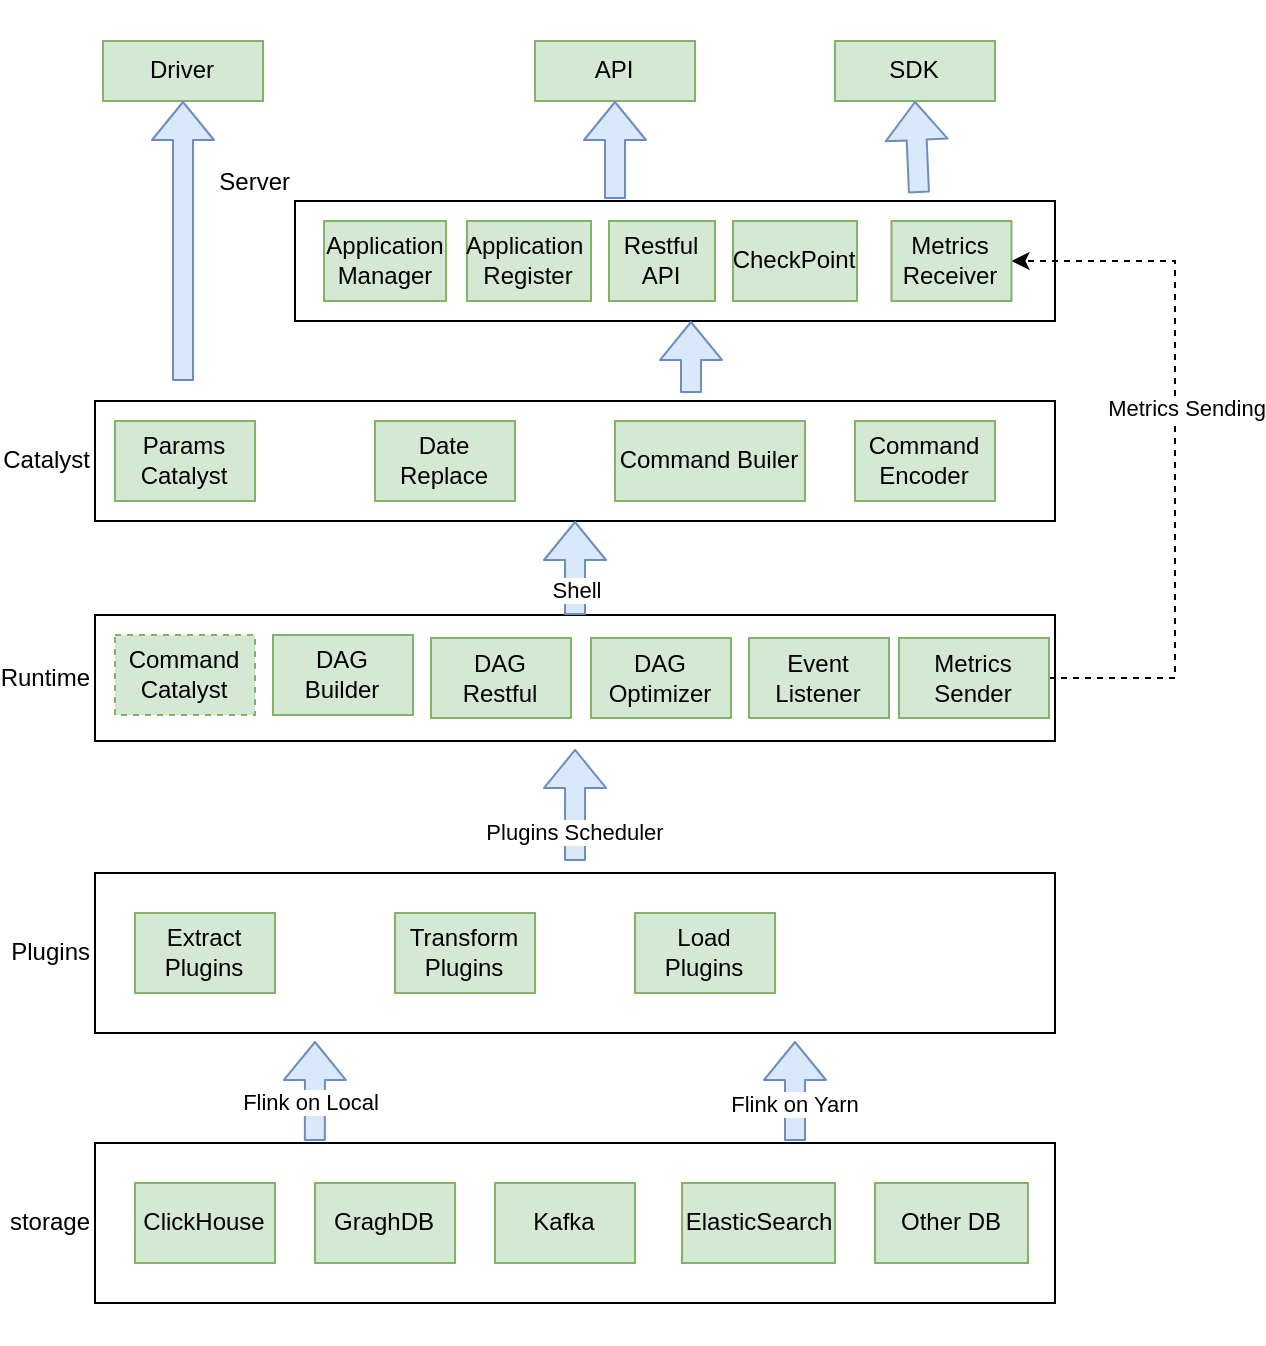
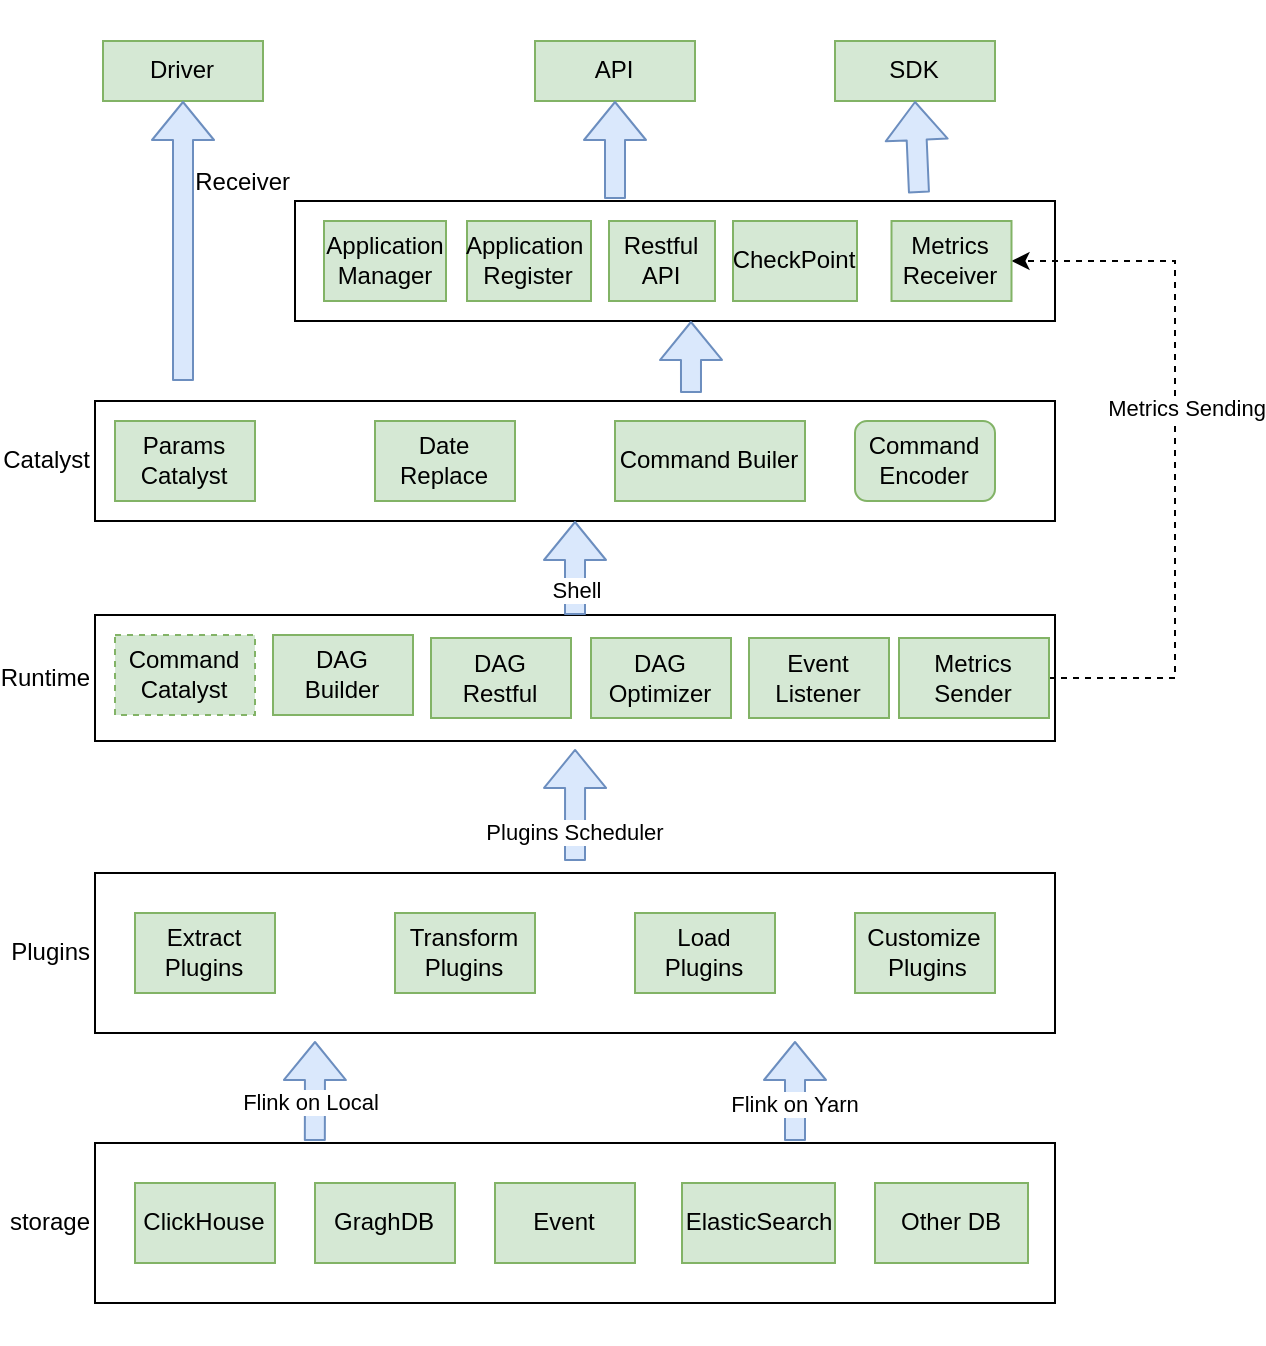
node "Server": label "Server" -> "Receiver"
node "Command Encoder": shape rectangle -> rounded rectangle
node "Customize Plugins": added
node "Kafka": label "Kafka" -> "Event"
